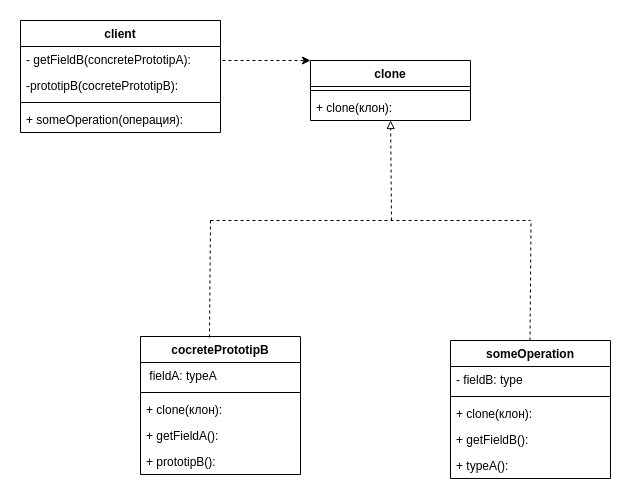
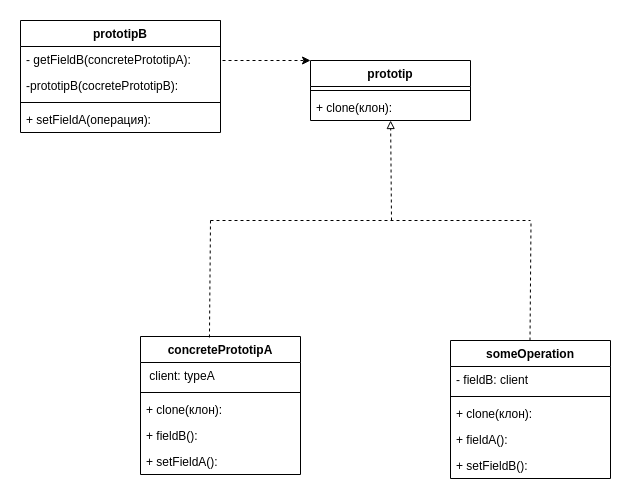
node "client": label "client" -> "prototipB"
node "clone": label "clone" -> "prototip"
node "+ someOperation(операция):": label "+ someOperation(операция):" -> "+ setFieldA(операция):"
node "cocretePrototipB": label "cocretePrototipB" -> "concretePrototipA"
node "fieldA: typeA": label "fieldA: typeA" -> "client: typeA"
node "- fieldB: type": label "- fieldB: type" -> "- fieldB: client"
node "+ getFieldA():": label "+ getFieldA():" -> "+ fieldB():"
node "+ getFieldB():": label "+ getFieldB():" -> "+ fieldA():"
node "+ prototipB():": label "+ prototipB():" -> "+ setFieldA():"
node "+ typeA():": label "+ typeA():" -> "+ setFieldB():"
